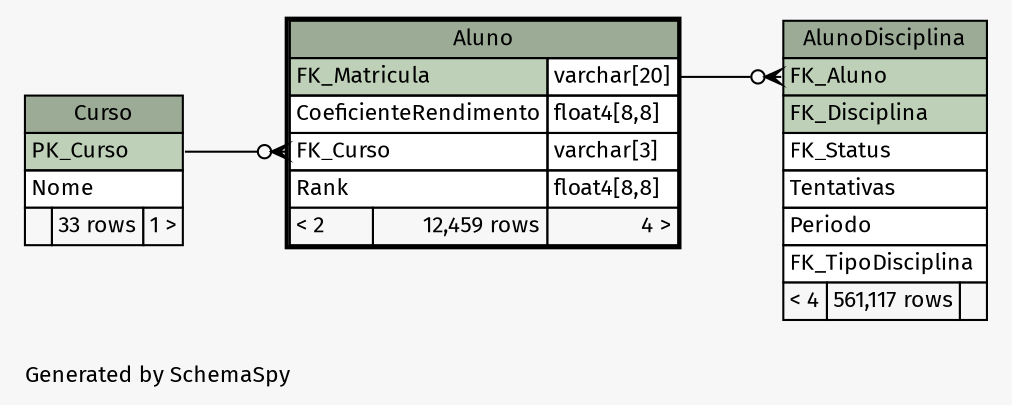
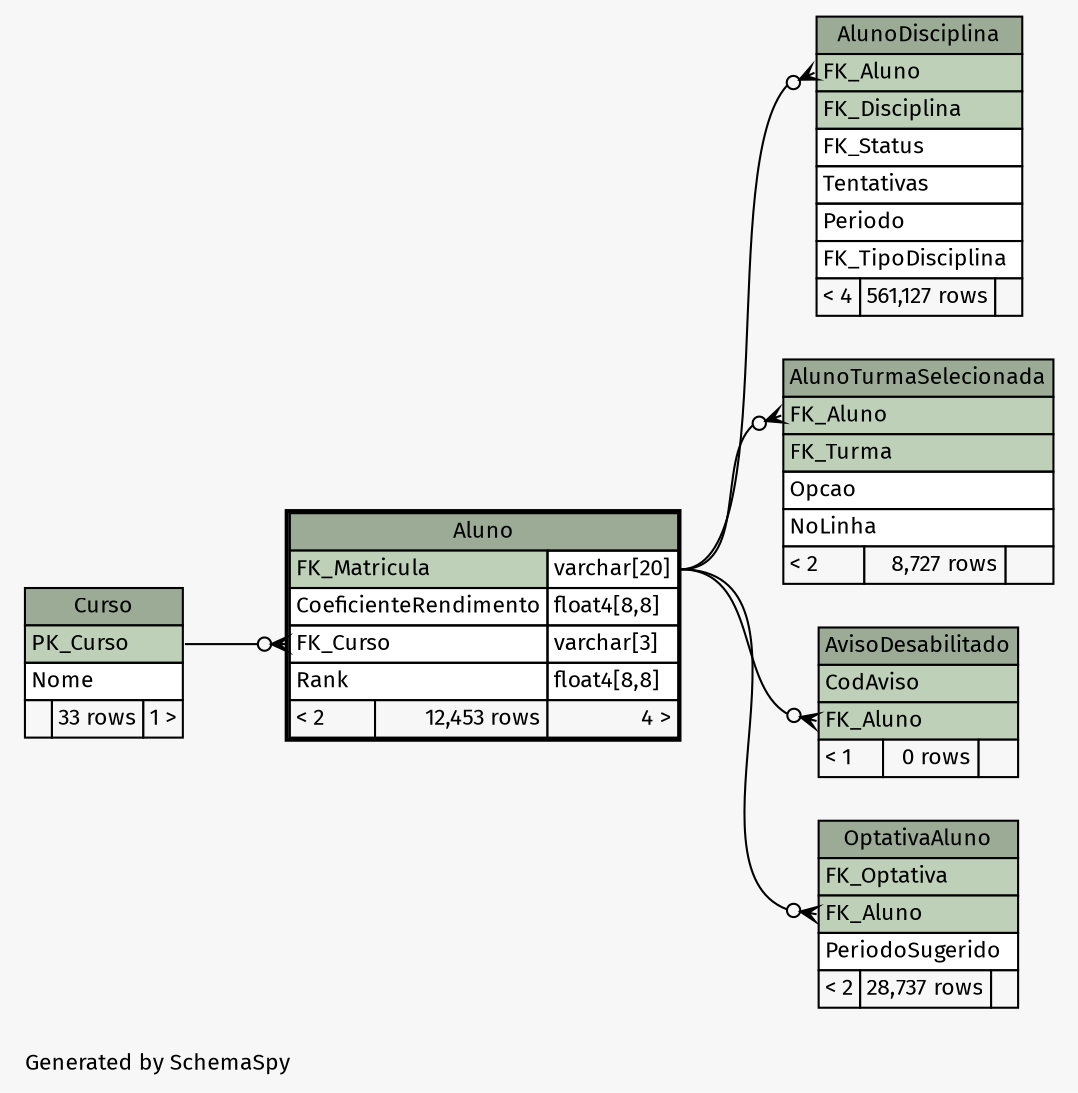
node "Aluno": text "12,459 rows" -> "12,453 rows"
node "AlunoDisciplina": text "561,117 rows" -> "561,127 rows"
node "AlunoTurmaSelecionada": added
node "AvisoDesabilitado": added
node "OptativaAluno": added
